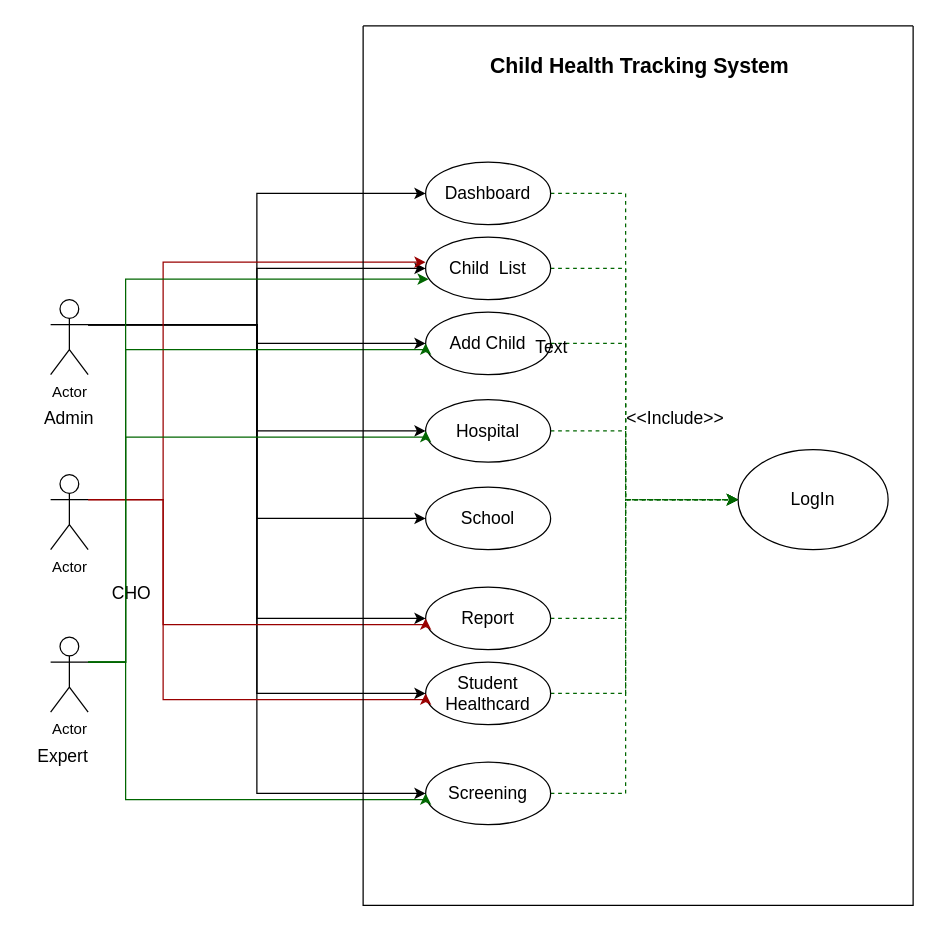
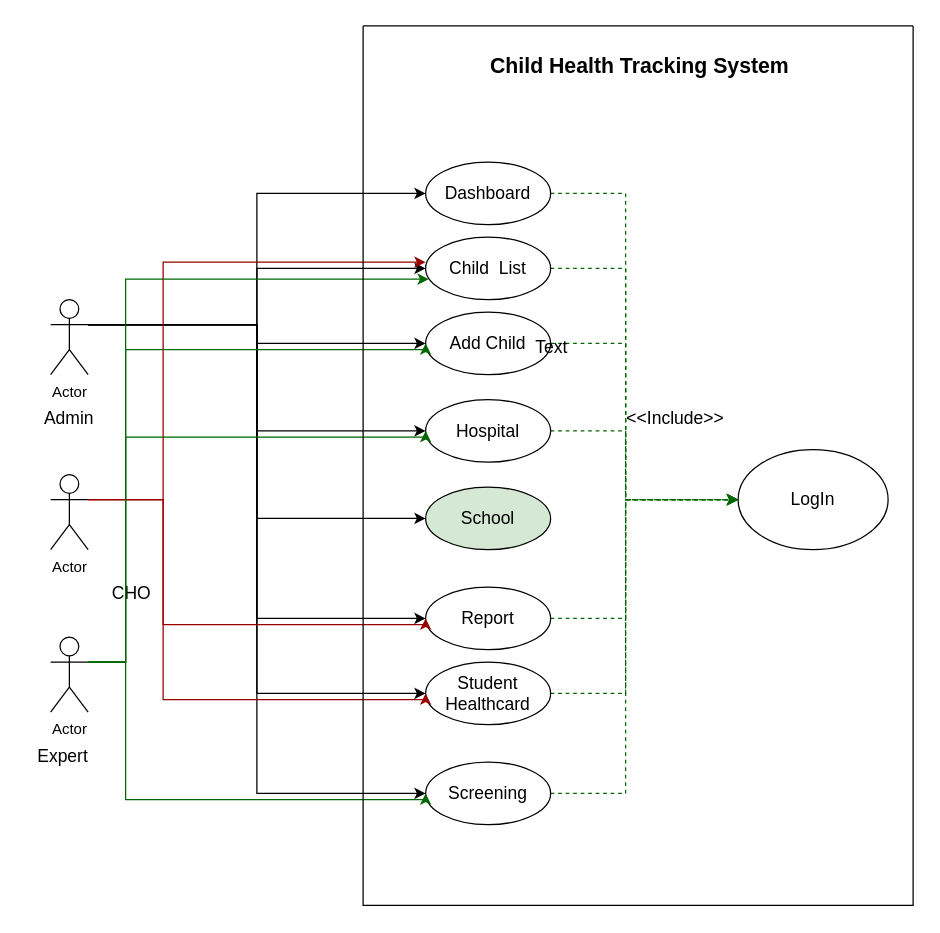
node "School": fillcolor #ffffff -> #d5e8d4
